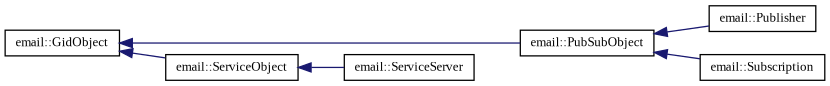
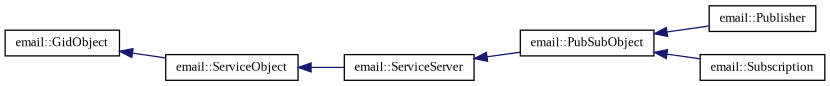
edge "email::PubSubObject" -> "email::GidObject": now "email::PubSubObject" -> "email::ServiceServer"
